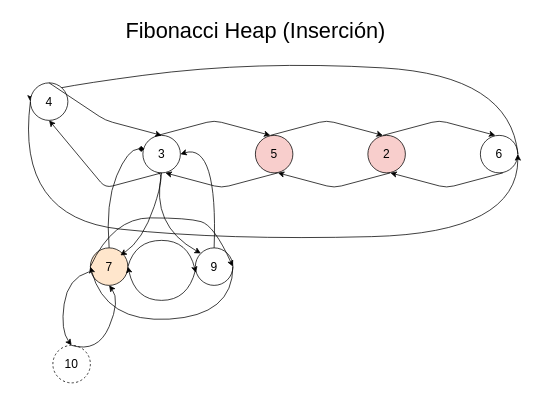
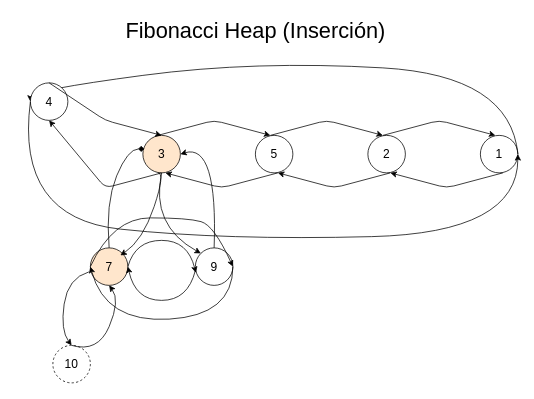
node "3": fillcolor #ffffff -> #ffe6cc
node "5": fillcolor #f8cecc -> #ffffff
node "2": fillcolor #f8cecc -> #ffffff
node "6": label "6" -> "1"
